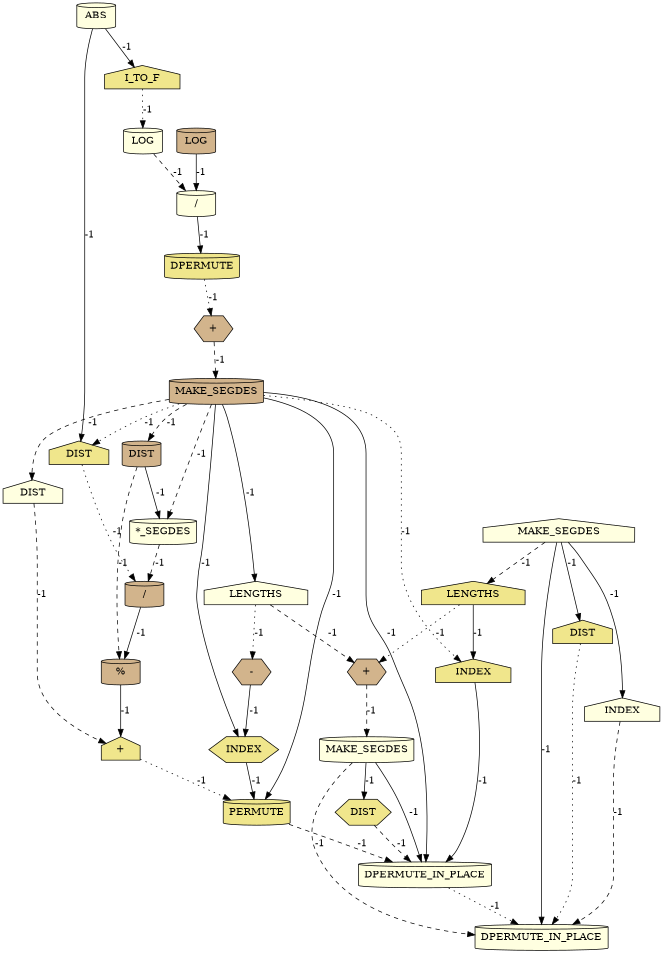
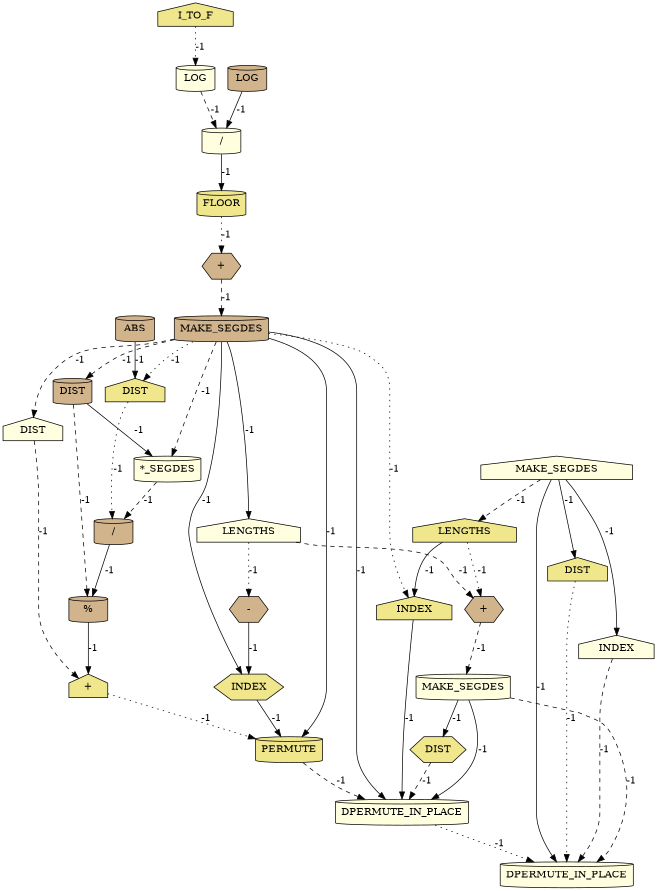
node "ABS": fillcolor lightyellow -> tan
edge "ABS" -> "I_TO_F": removed, label "-1"
node "DPERMUTE": label "DPERMUTE" -> "FLOOR"
